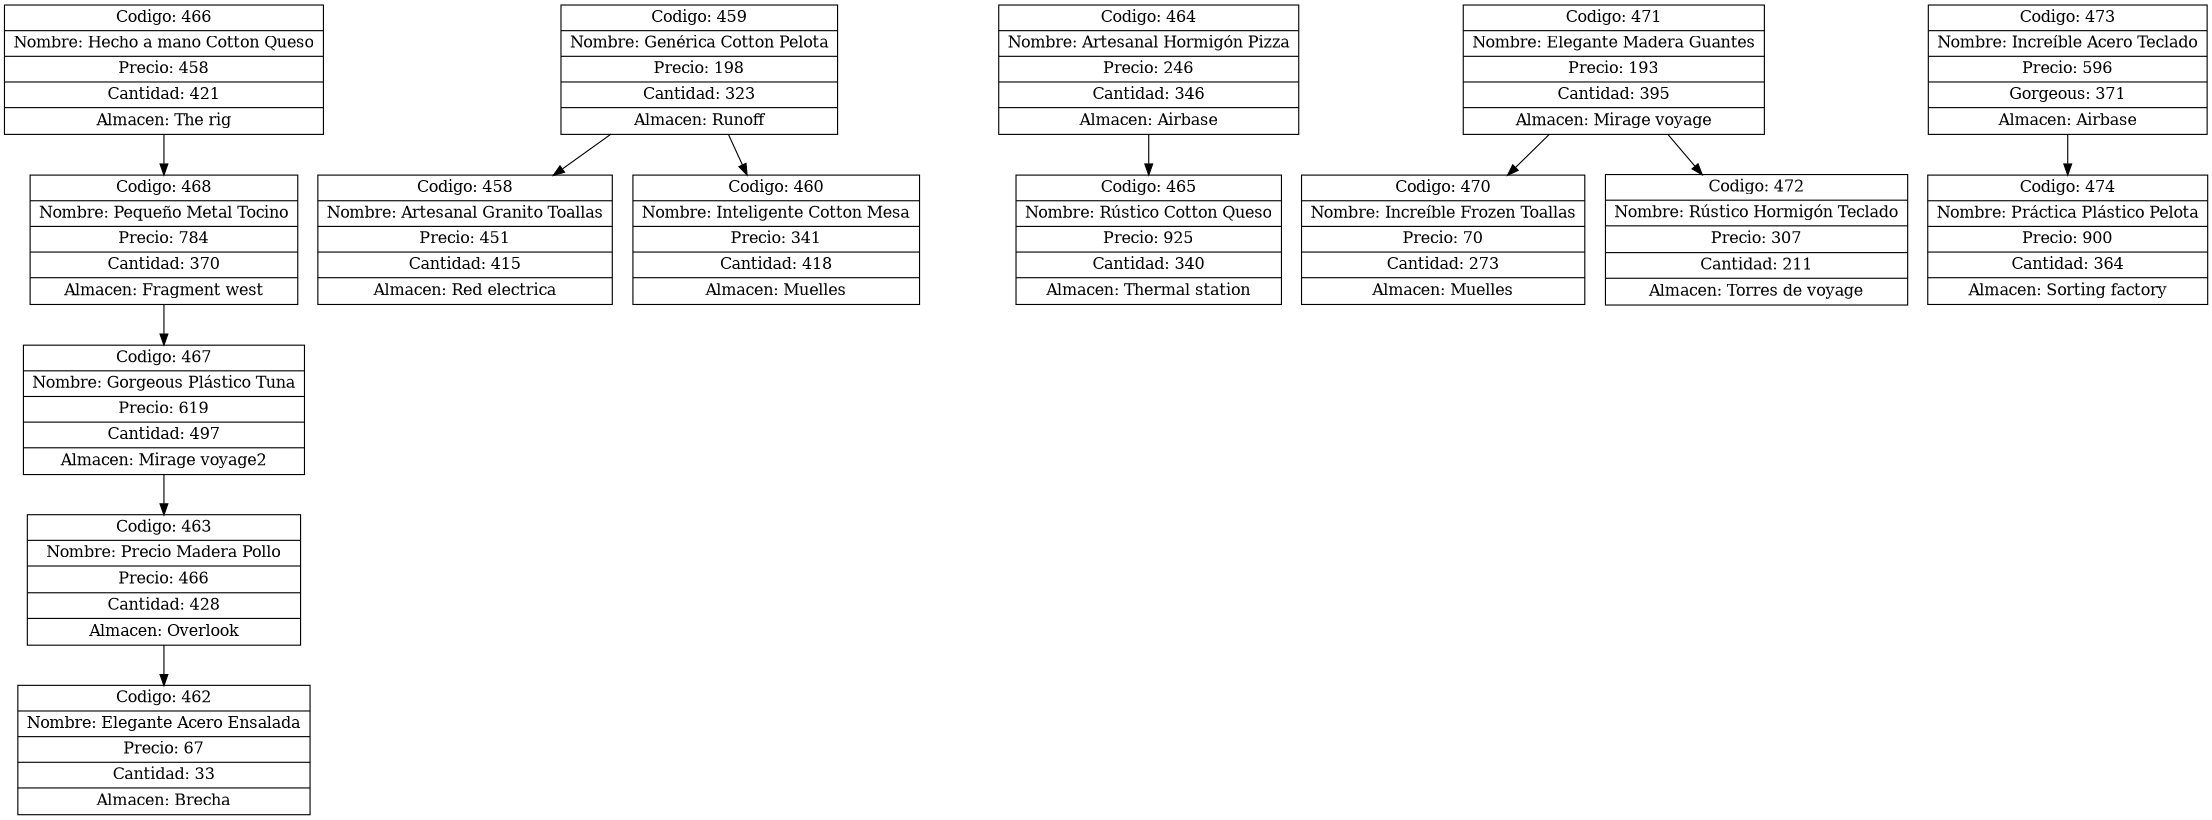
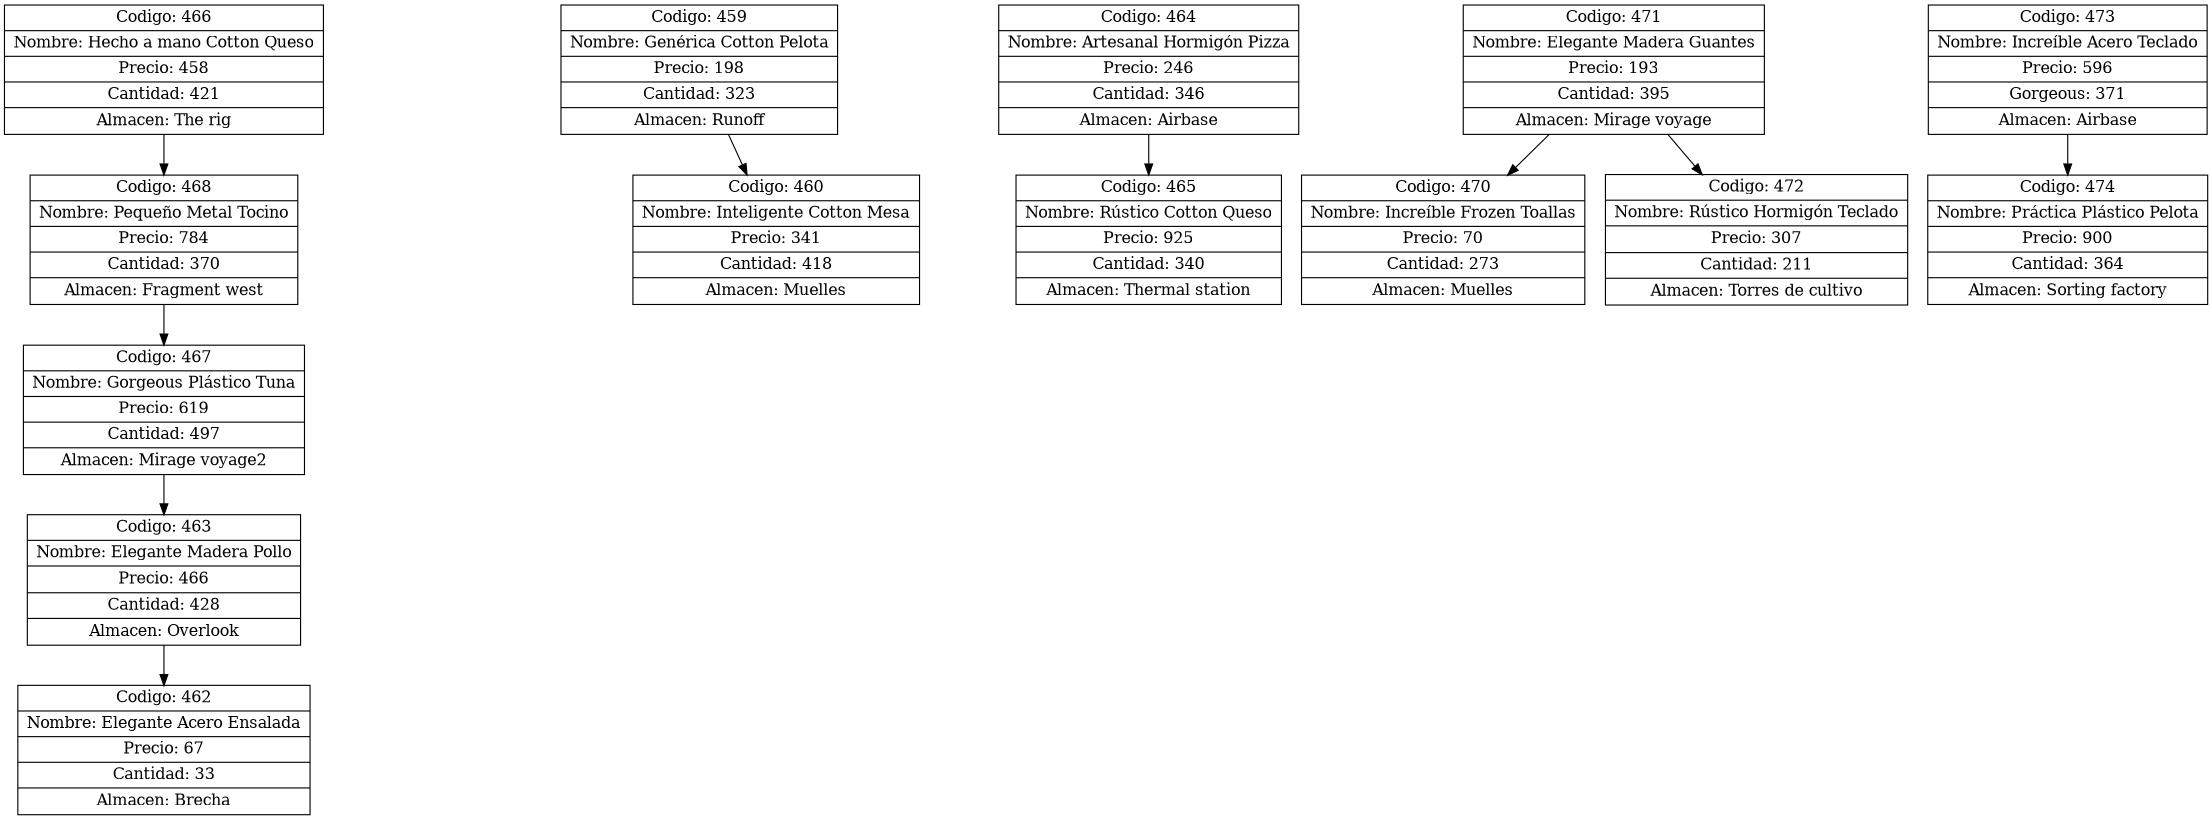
node "Codigo: 458": removed
node "Codigo: 472": text "Almacen: Torres de voyage" -> "Almacen: Torres de cultivo"
node "Codigo: 463": text "Nombre: Precio Madera Pollo" -> "Nombre: Elegante Madera Pollo"
